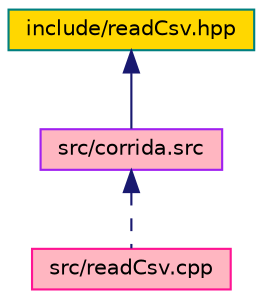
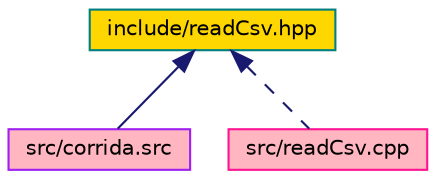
edge "src/readCsv.cpp" -> "src/corrida.src": now "src/readCsv.cpp" -> "include/readCsv.hpp"
